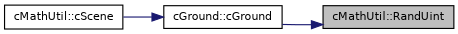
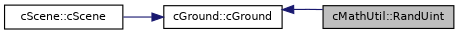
node "cMathUtil::cScene": label "cMathUtil::cScene" -> "cScene::cScene"
edge "cGround::cGround" -> "cMathUtil::RandUint": reversed
